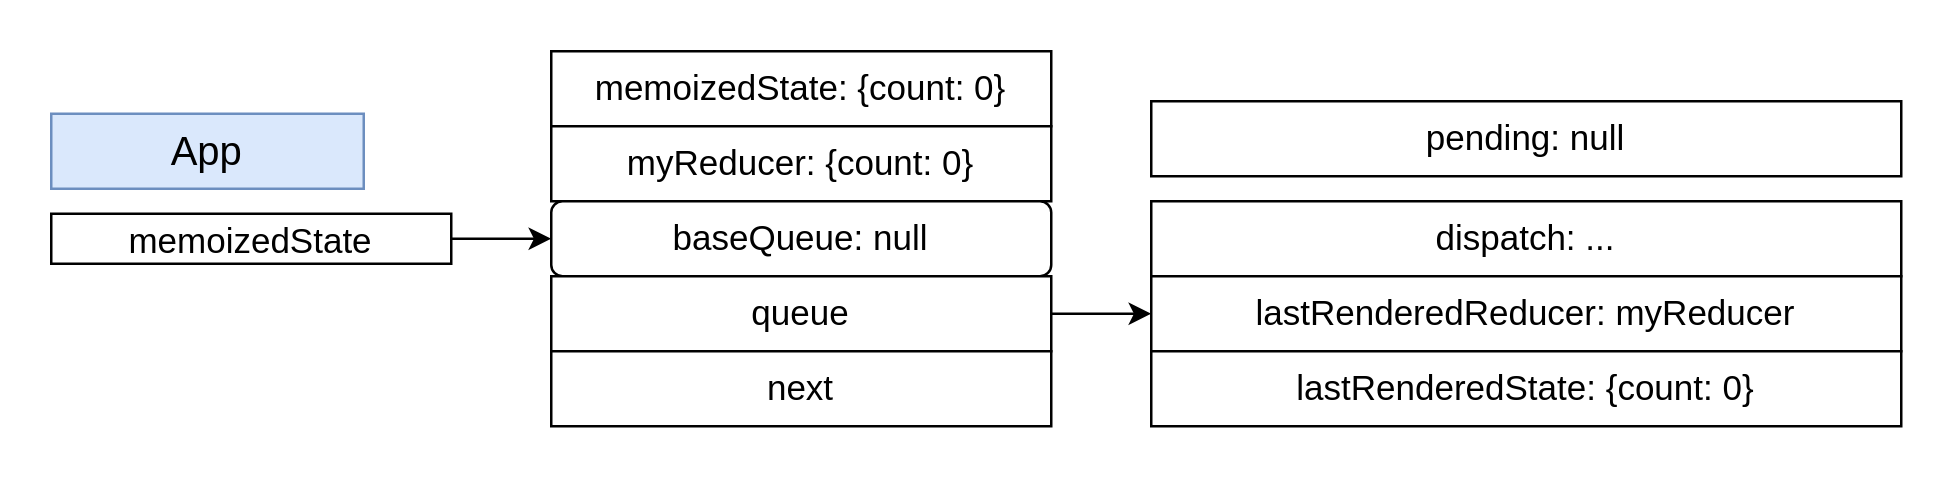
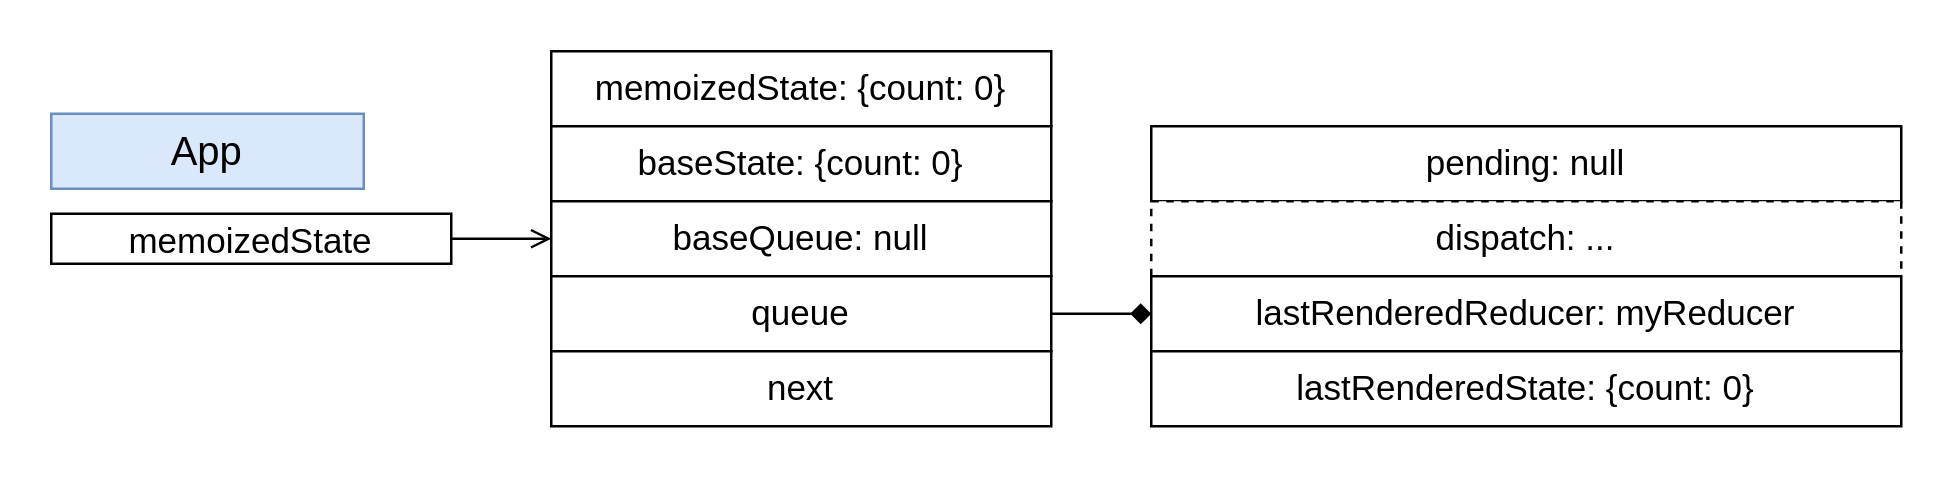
node "pending: null": moved (1526, 139) -> (1526, 164)
node "myReducer: {count: 0}": label "myReducer: {count: 0}" -> "baseState: {count: 0}"
edge "memoizedState" -> "baseQueue: null": arrowhead classic -> open
node "baseQueue: null": shape rounded rectangle -> rectangle
node "dispatch: ...": style solid -> dashed
edge "queue" -> "lastRenderedReducer: myReducer": arrowhead classic -> diamond
